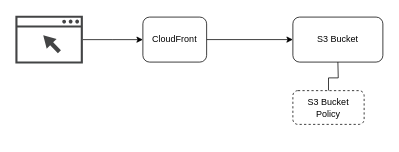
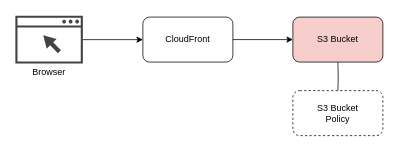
node "CloudFront": size 64x45 -> 90x45
node "S3 Bucket": fillcolor #ffffff -> #f8cecc
node "Browser": added
node "S3 Bucket Policy": size 71x34 -> 90x45
